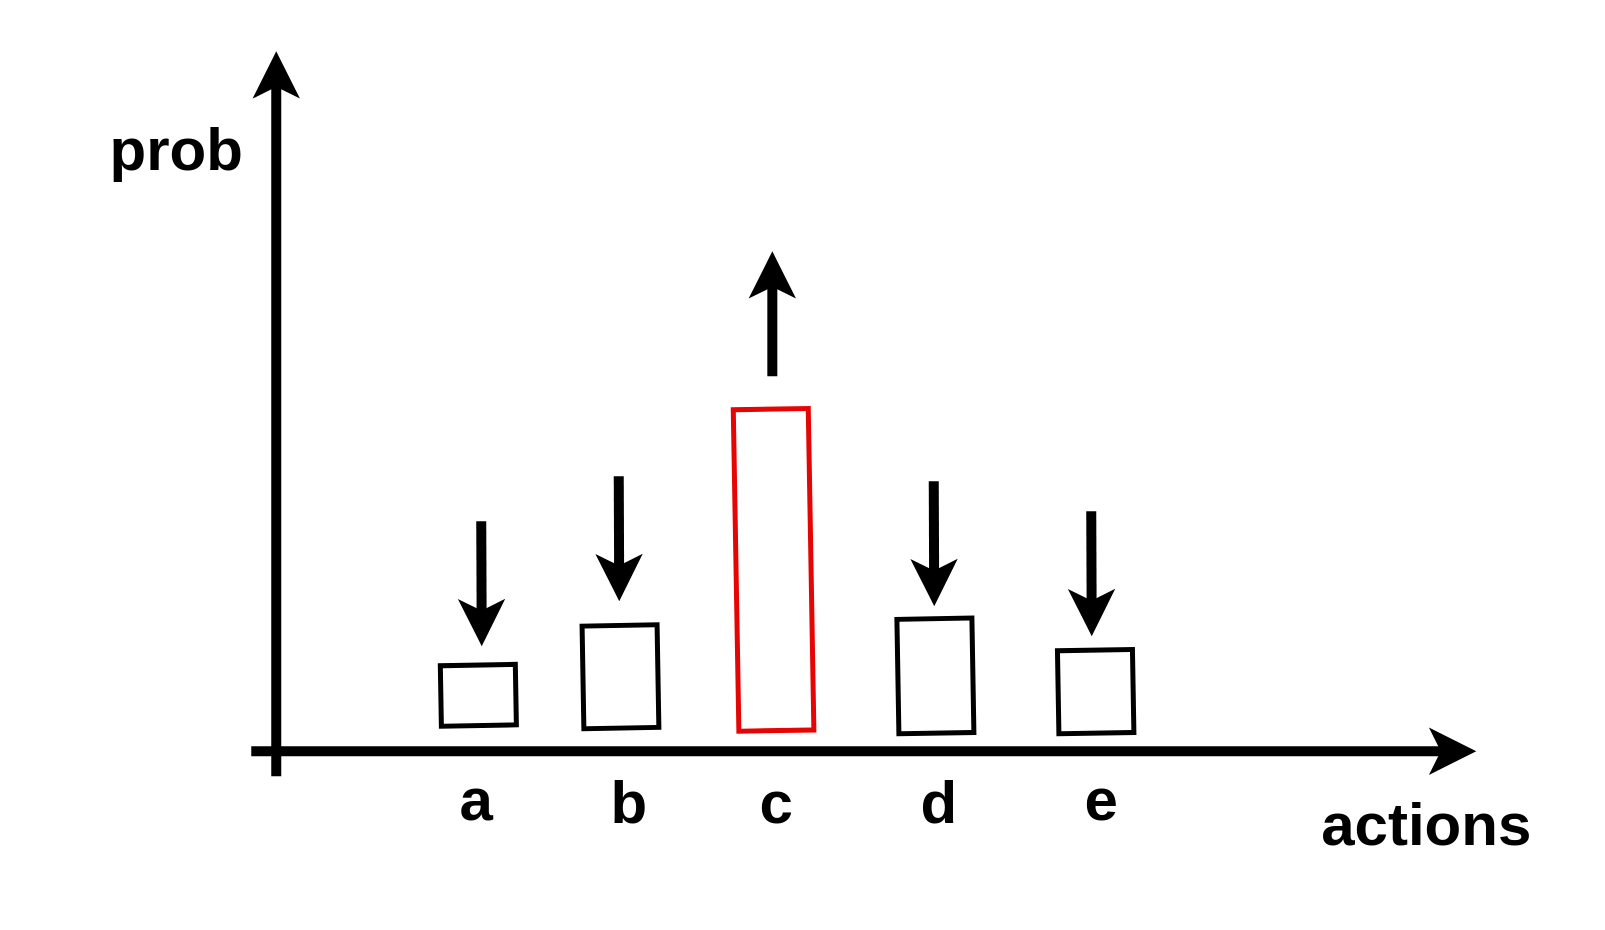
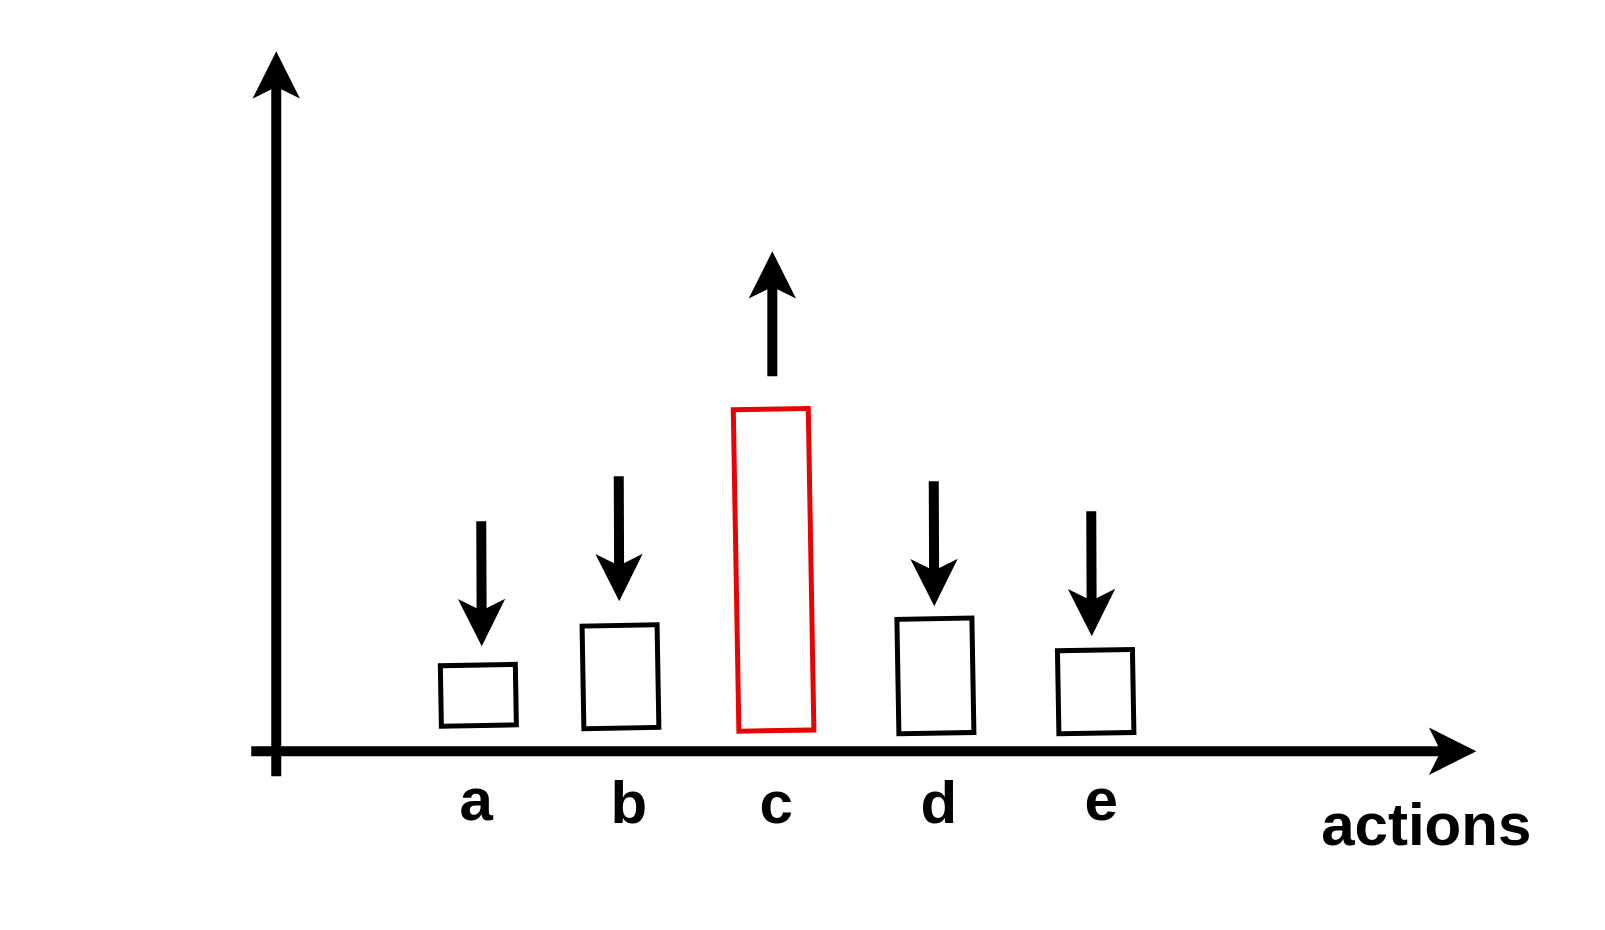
node "prob": removed
